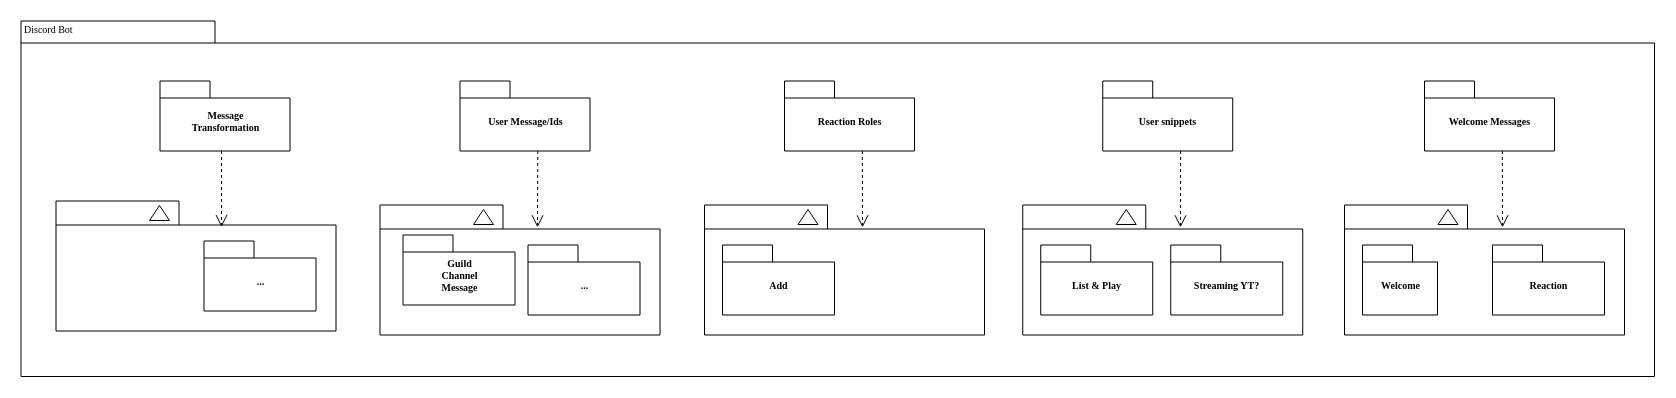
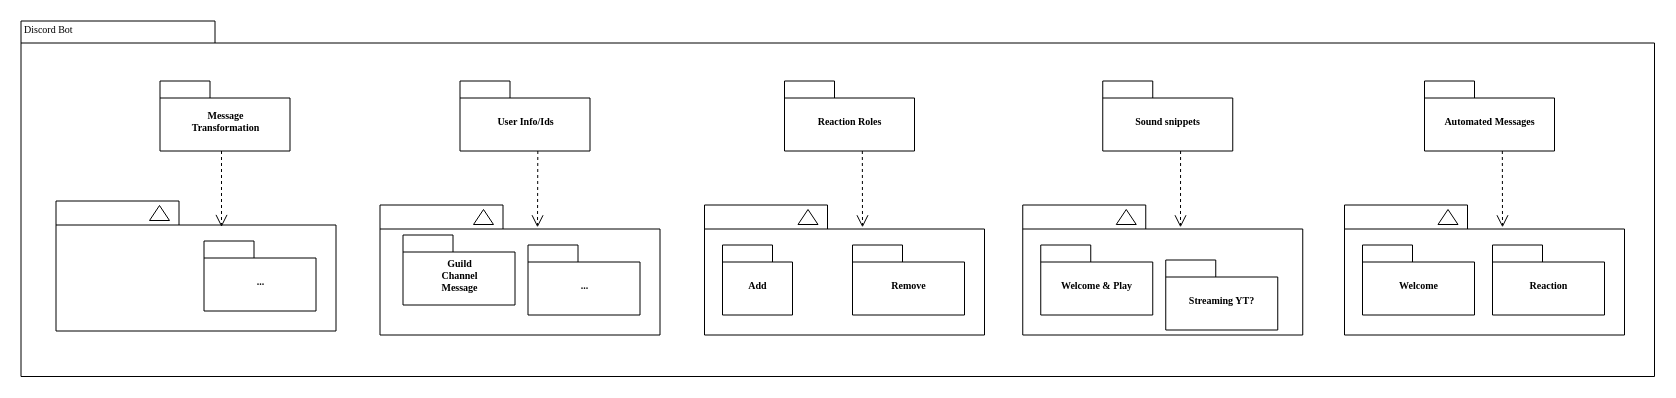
node "User Message/Ids": label "User Message/Ids" -> "User Info/Ids"
node "User snippets": label "User snippets" -> "Sound snippets"
node "Welcome Messages": label "Welcome Messages" -> "Automated Messages"
node "Add": size 112x70 -> 70x70
node "Remove": added
node "Streaming YT?": moved (1227, 280) -> (1222, 295)
node "Welcome": size 75x70 -> 112x70
node "List & Play": label "List & Play" -> "Welcome & Play"
